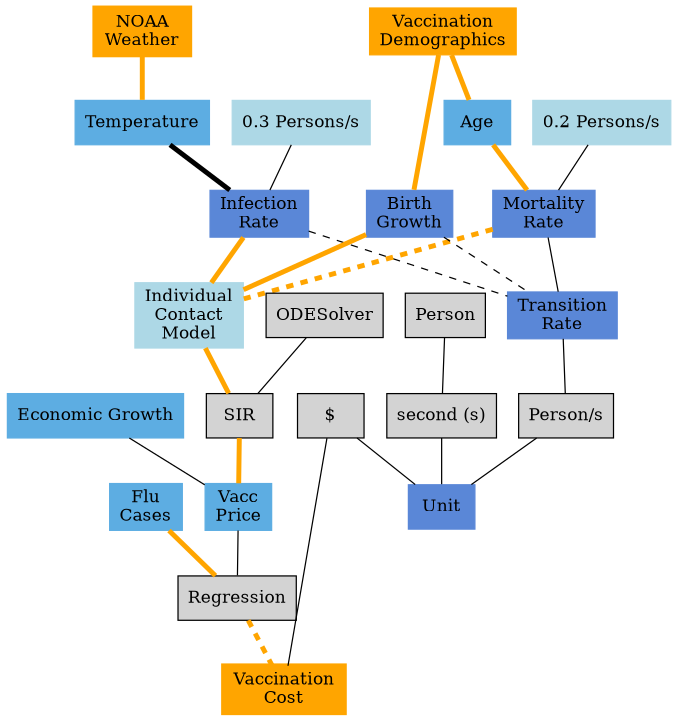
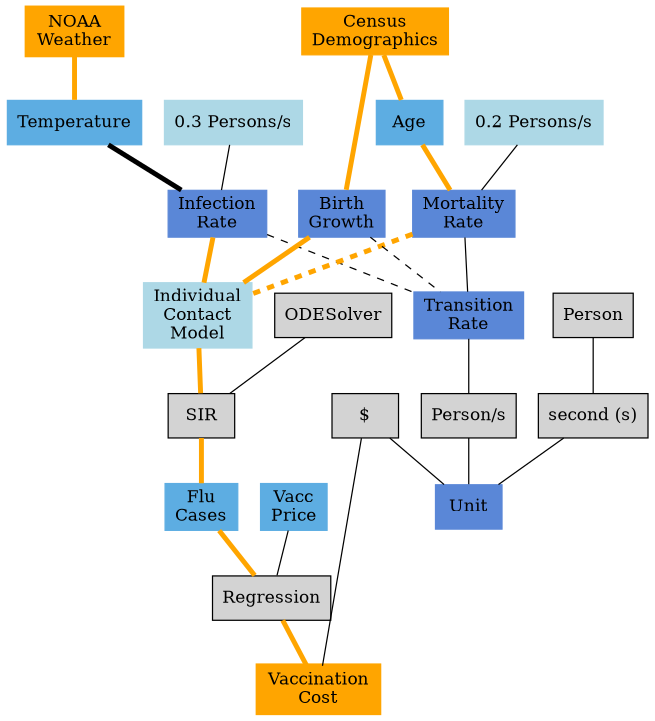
node "Vaccination Demographics": label "Vaccination Demographics" -> "Census Demographics"
node "Economic Growth": removed
edge "SIR" -- "Vacc Price": now "SIR" -- "Flu Cases"
edge "Regression" -- "Vaccination Cost": style dashed -> solid
